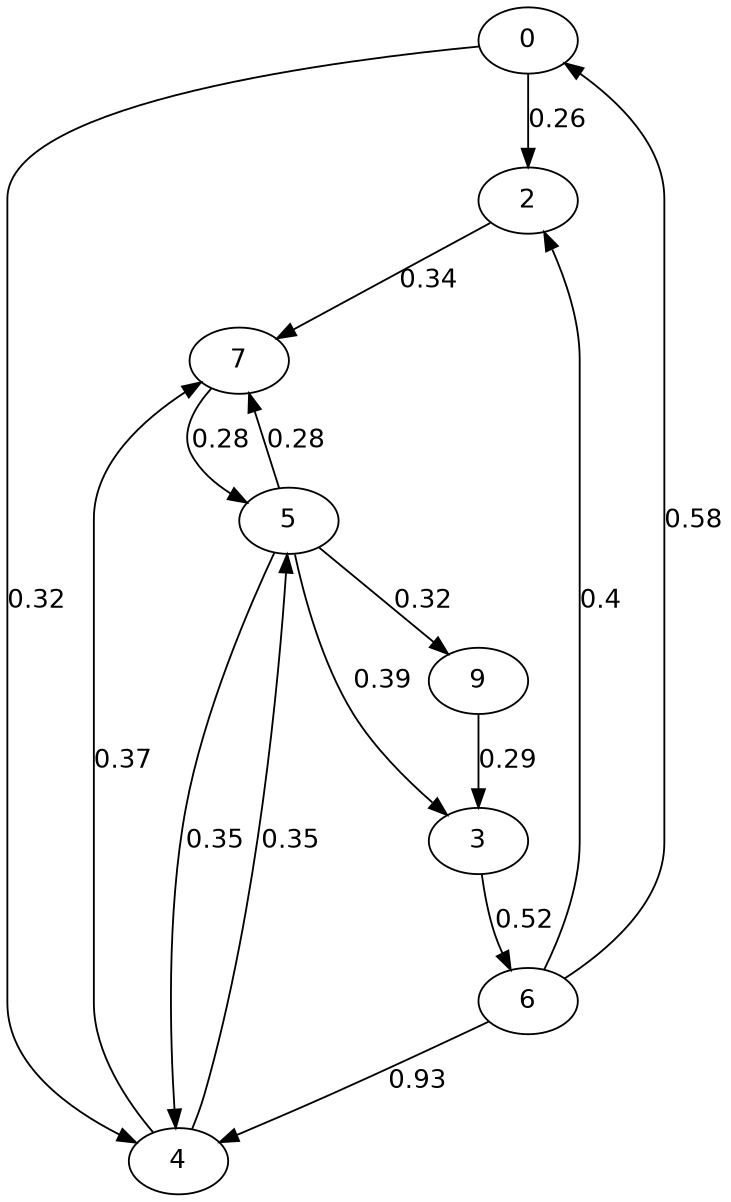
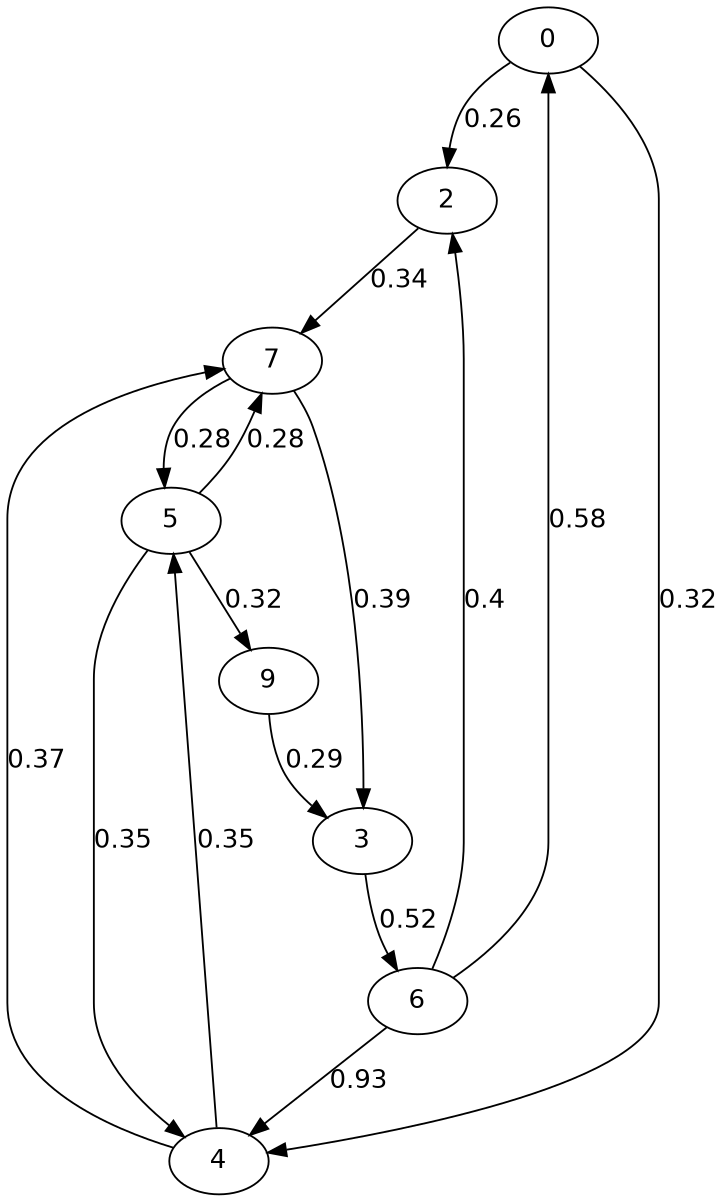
edge "5" -> "3": now "7" -> "3"
